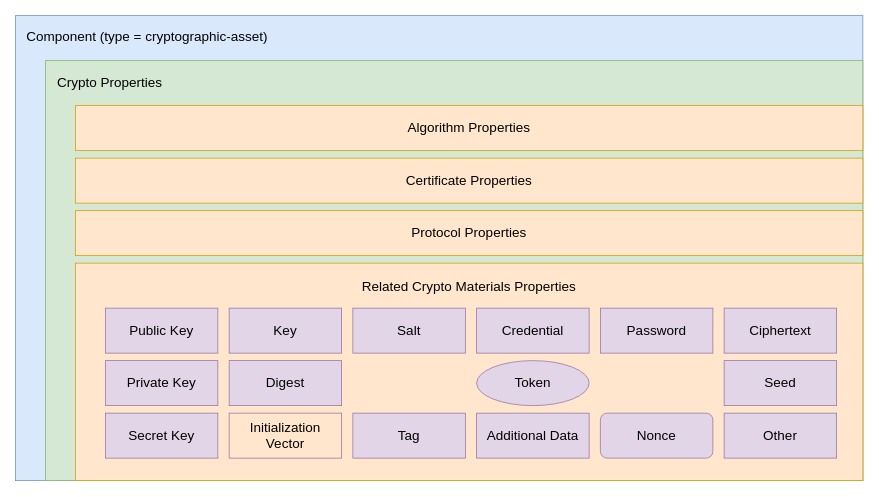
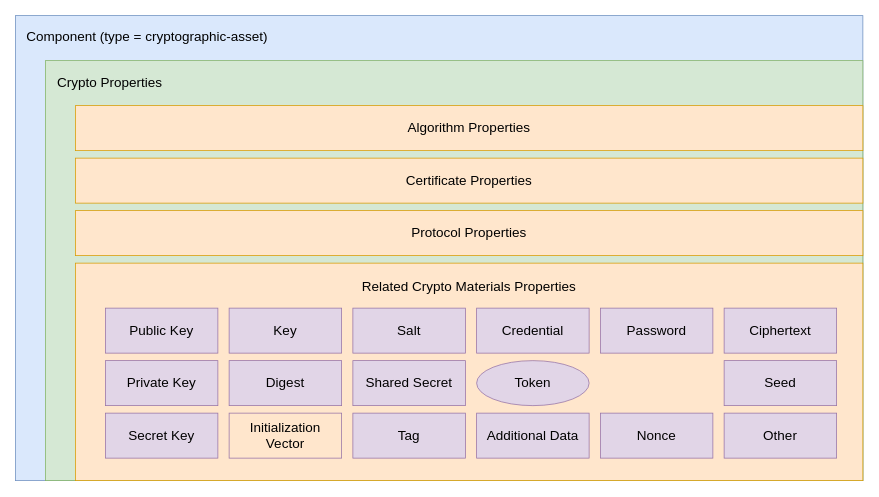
node "Shared Secret": added
node "Nonce": shape rounded rectangle -> rectangle
